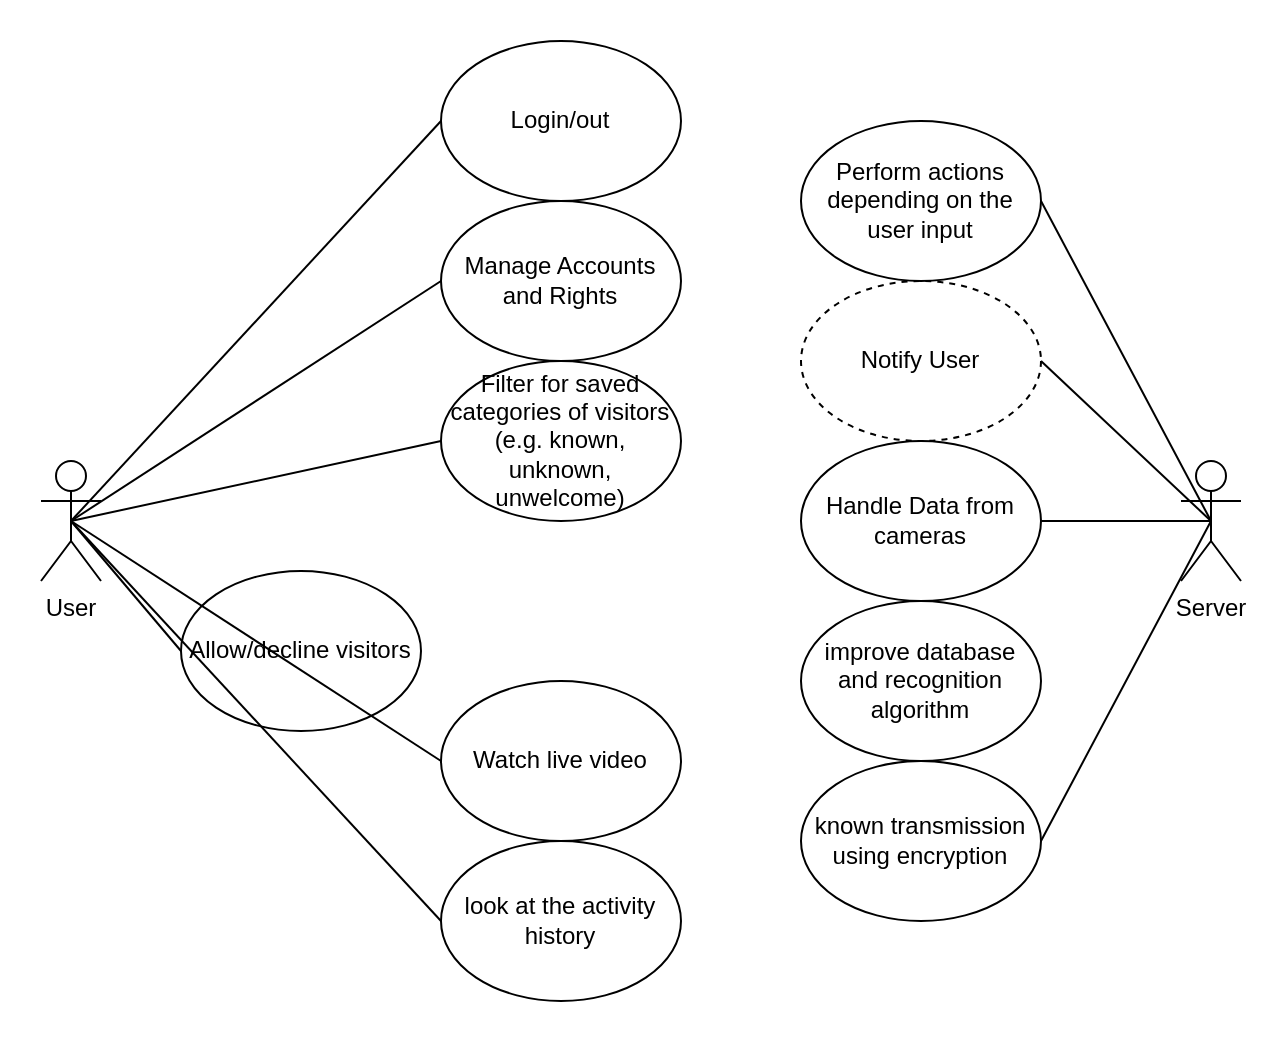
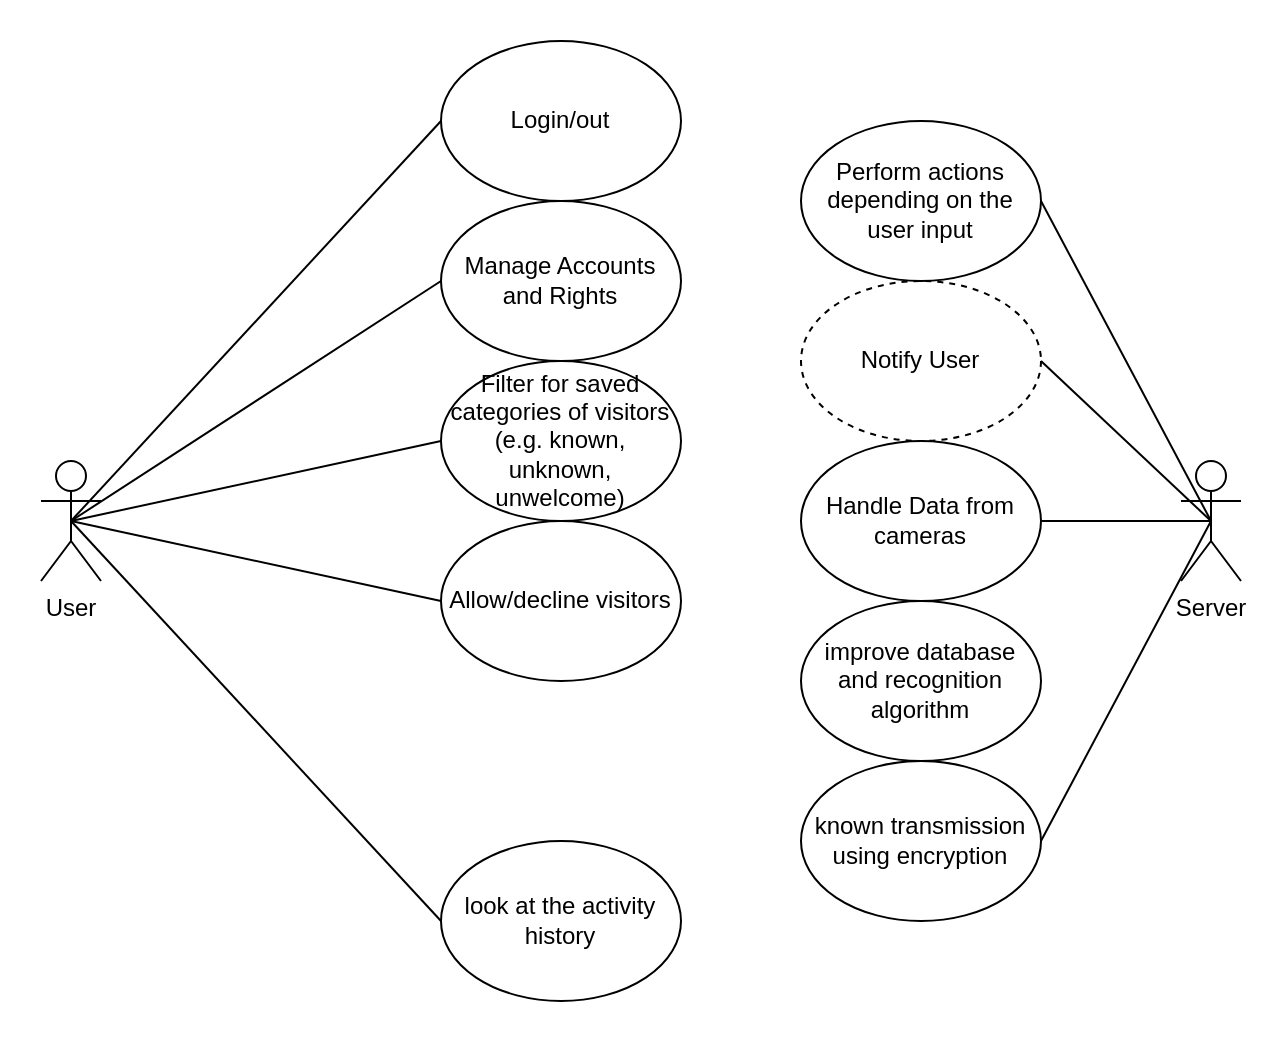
edge "User" -- "Watch live video": removed
node "Allow/decline visitors": moved (301, 651) -> (561, 601)
node "Watch live video": removed
